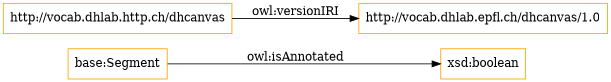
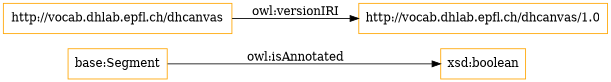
node "http://vocab.dhlab.http.ch/dhcanvas": label "http://vocab.dhlab.http.ch/dhcanvas" -> "http://vocab.dhlab.epfl.ch/dhcanvas"
